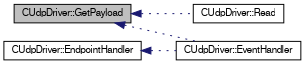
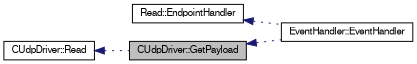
edge "CUdpDriver::Read" -> "CUdpDriver::GetPayload": reversed
node "CUdpDriver::EndpointHandler": label "CUdpDriver::EndpointHandler" -> "Read::EndpointHandler"
node "CUdpDriver::EventHandler": label "CUdpDriver::EventHandler" -> "EventHandler::EventHandler"
